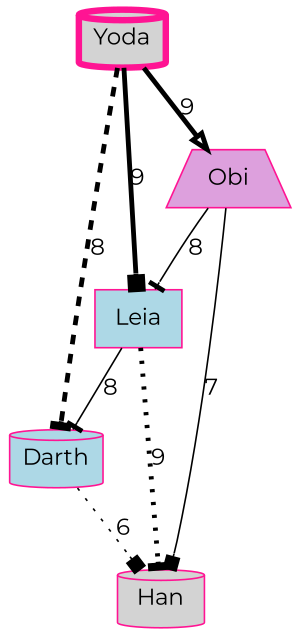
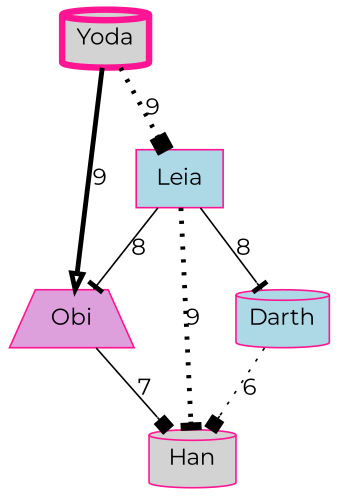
edge "Yoda" -> "Leia": style solid -> dotted
edge "Yoda" -> "Darth": removed, label "8"
edge "Obi" -> "Leia": reversed
